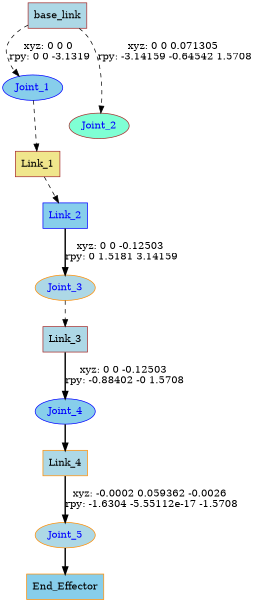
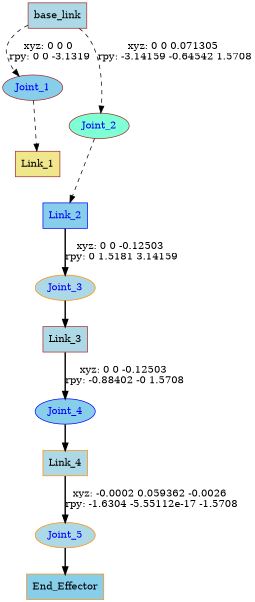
node "Joint_1": color blue -> brown
edge "Link_1" -> "Link_2": now "Joint_2" -> "Link_2"
edge "Joint_3" -> "Link_3": style dashed -> bold
